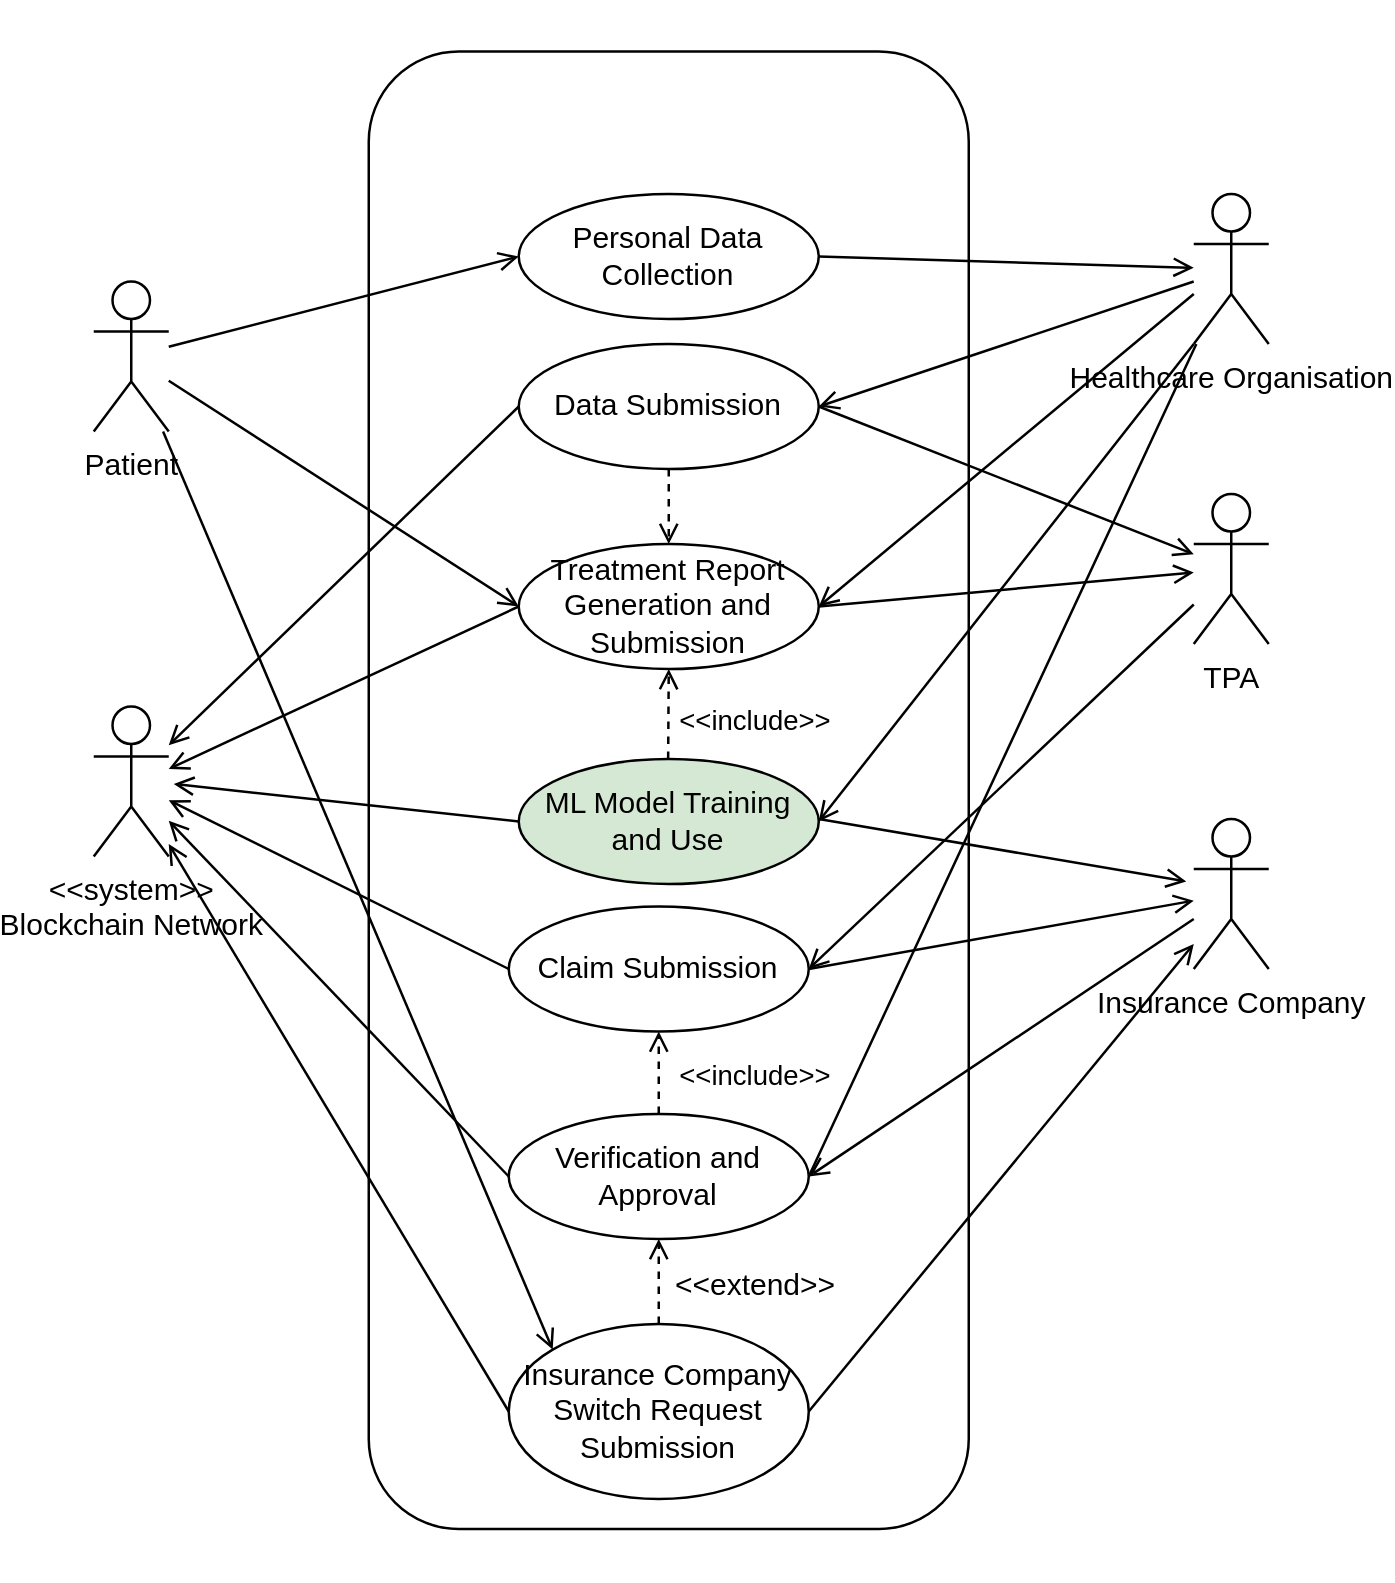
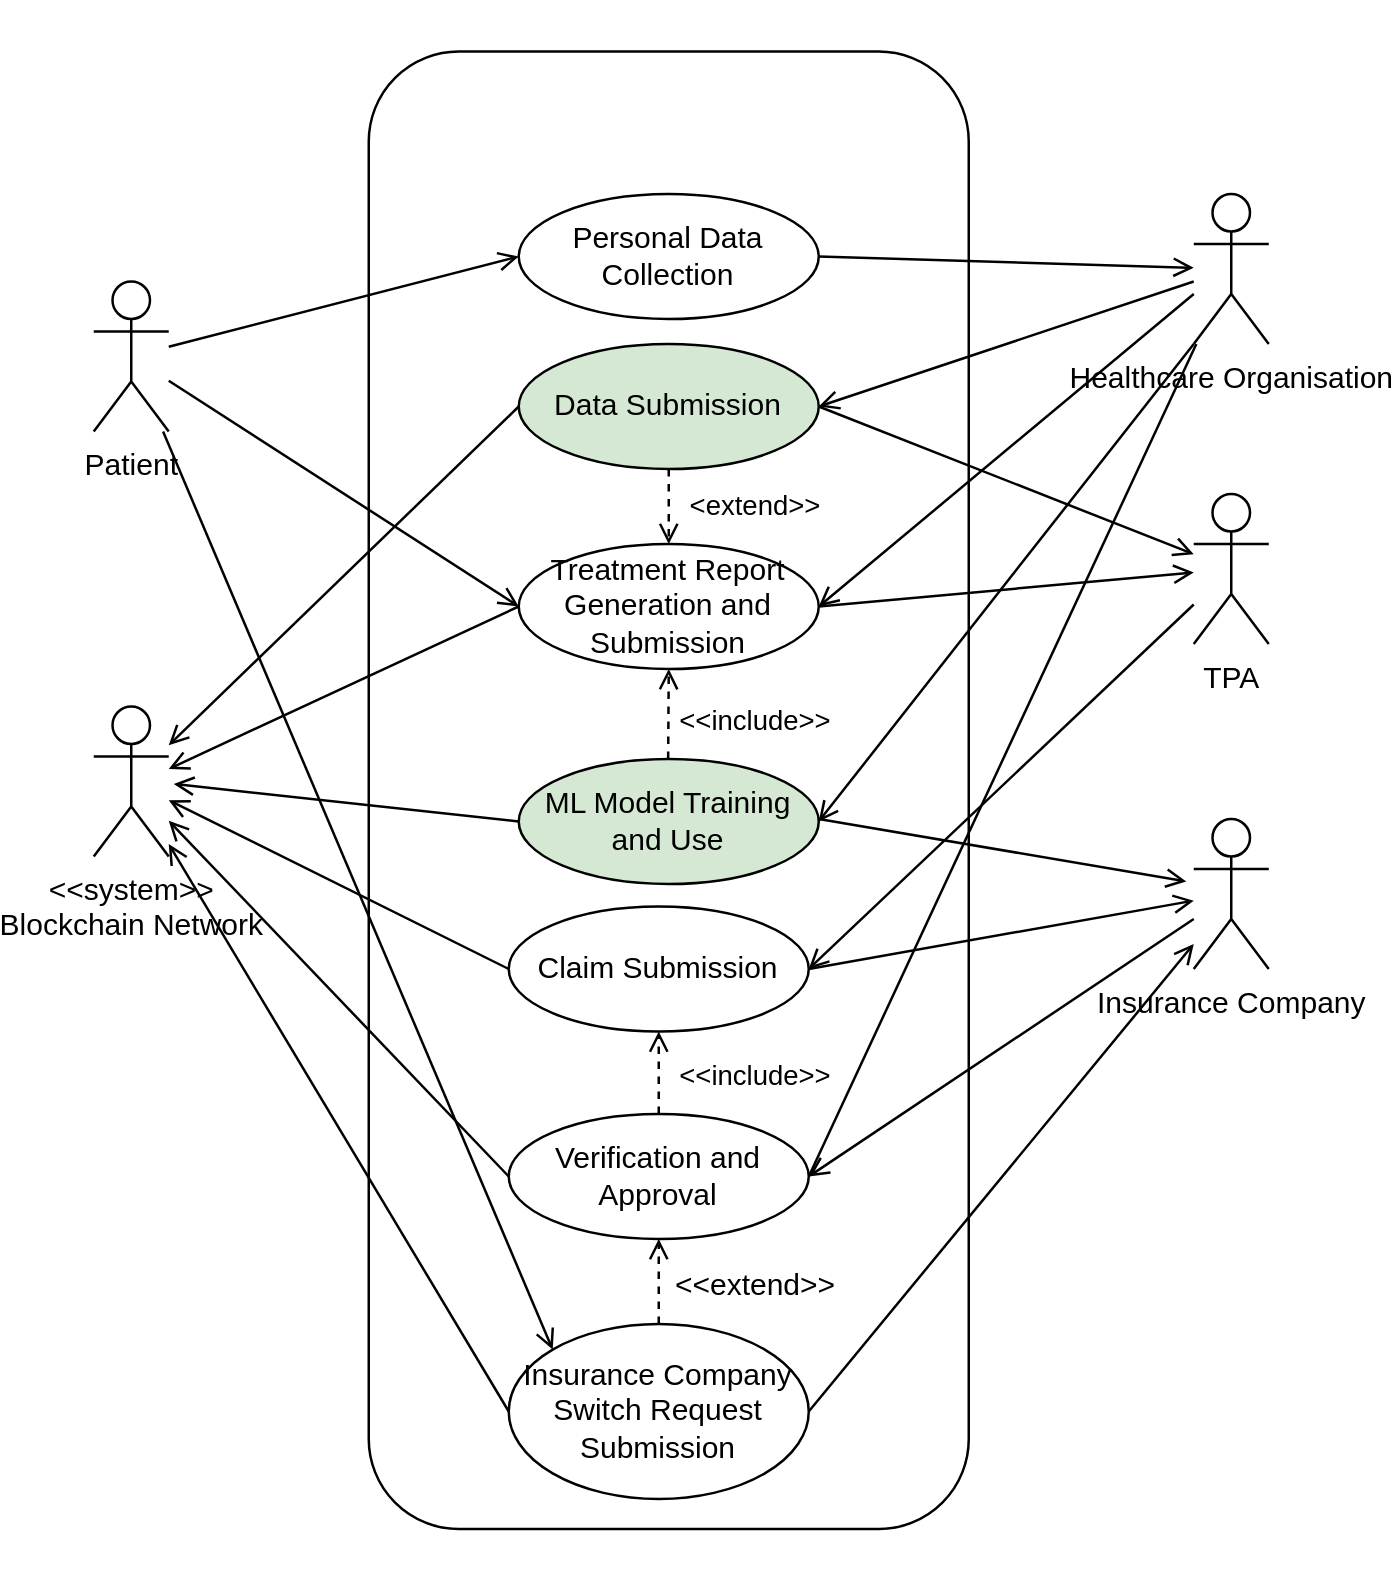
node "Data Submission": fillcolor #ffffff -> #d5e8d4
node "<extend>>": added
